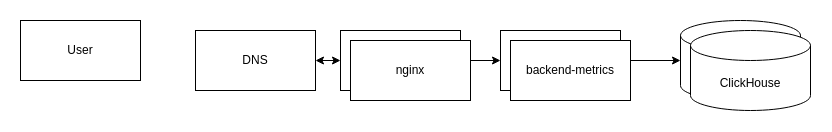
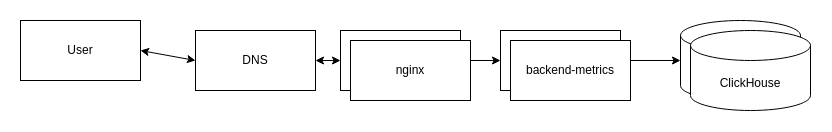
edge "User" -- "DNS": added
